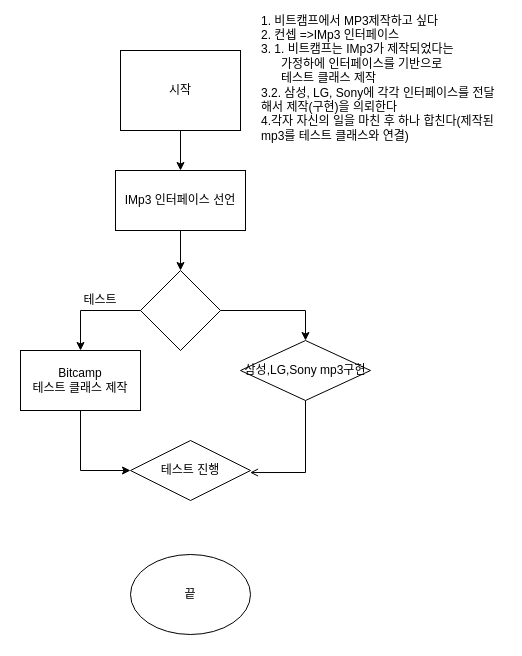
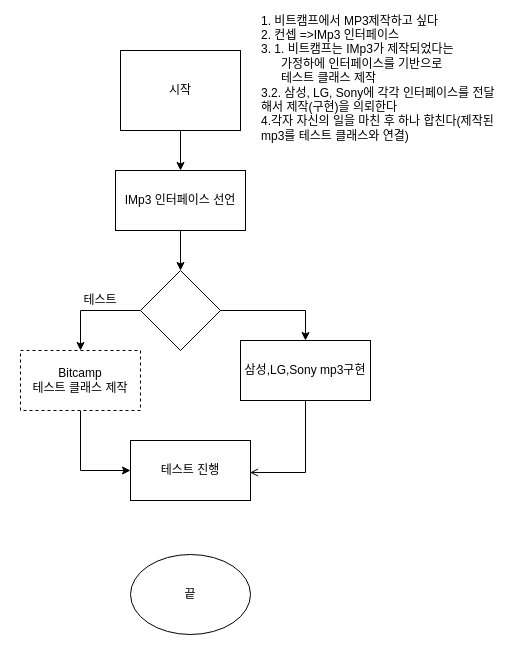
node "삼성,LG,Sony mp3구현": shape diamond -> rectangle
node "Bitcamp 테스트 클래스 제작": style solid -> dashed
node "테스트 진행": shape diamond -> rectangle
